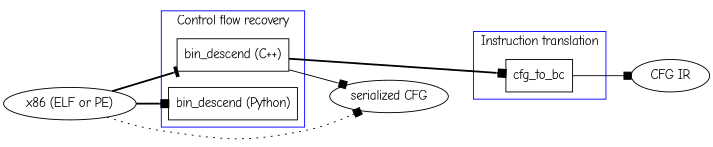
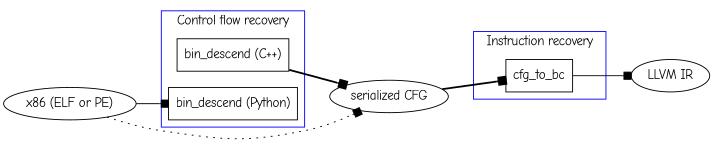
cluster "Instruction translation": label "Instruction translation" -> "Instruction recovery"
edge "bin_descend (C++)" -> "cfg_to_bc": now "serialized CFG" -> "cfg_to_bc"
edge "bin_descend (C++)" -> "serialized CFG": style solid -> bold
node "CFG IR": label "CFG IR" -> "LLVM IR"
edge "x86 (ELF or PE)" -> "bin_descend (C++)": removed
edge "x86 (ELF or PE)" -> "bin_descend (Python)": style bold -> solid
